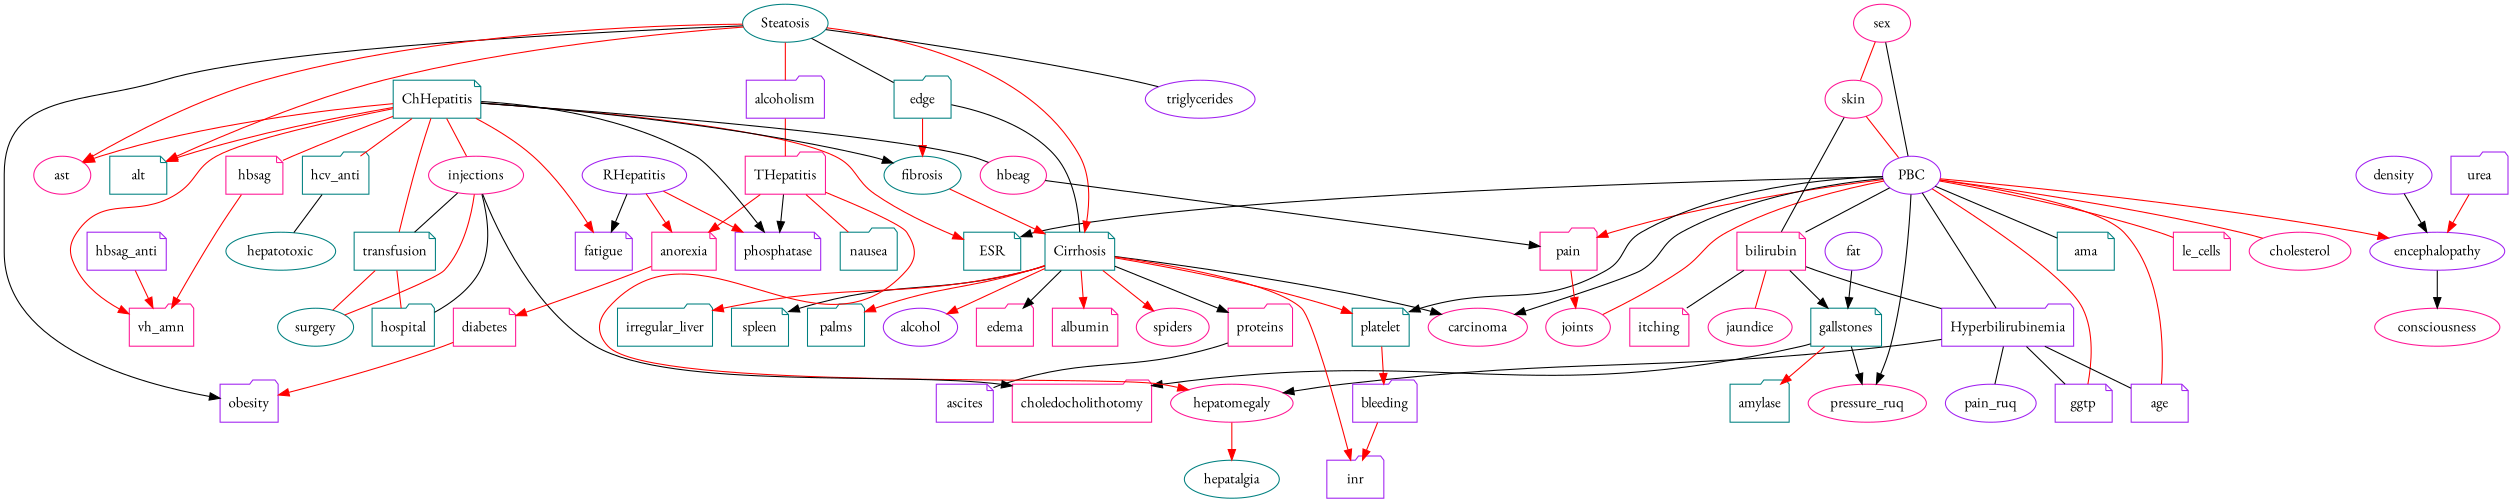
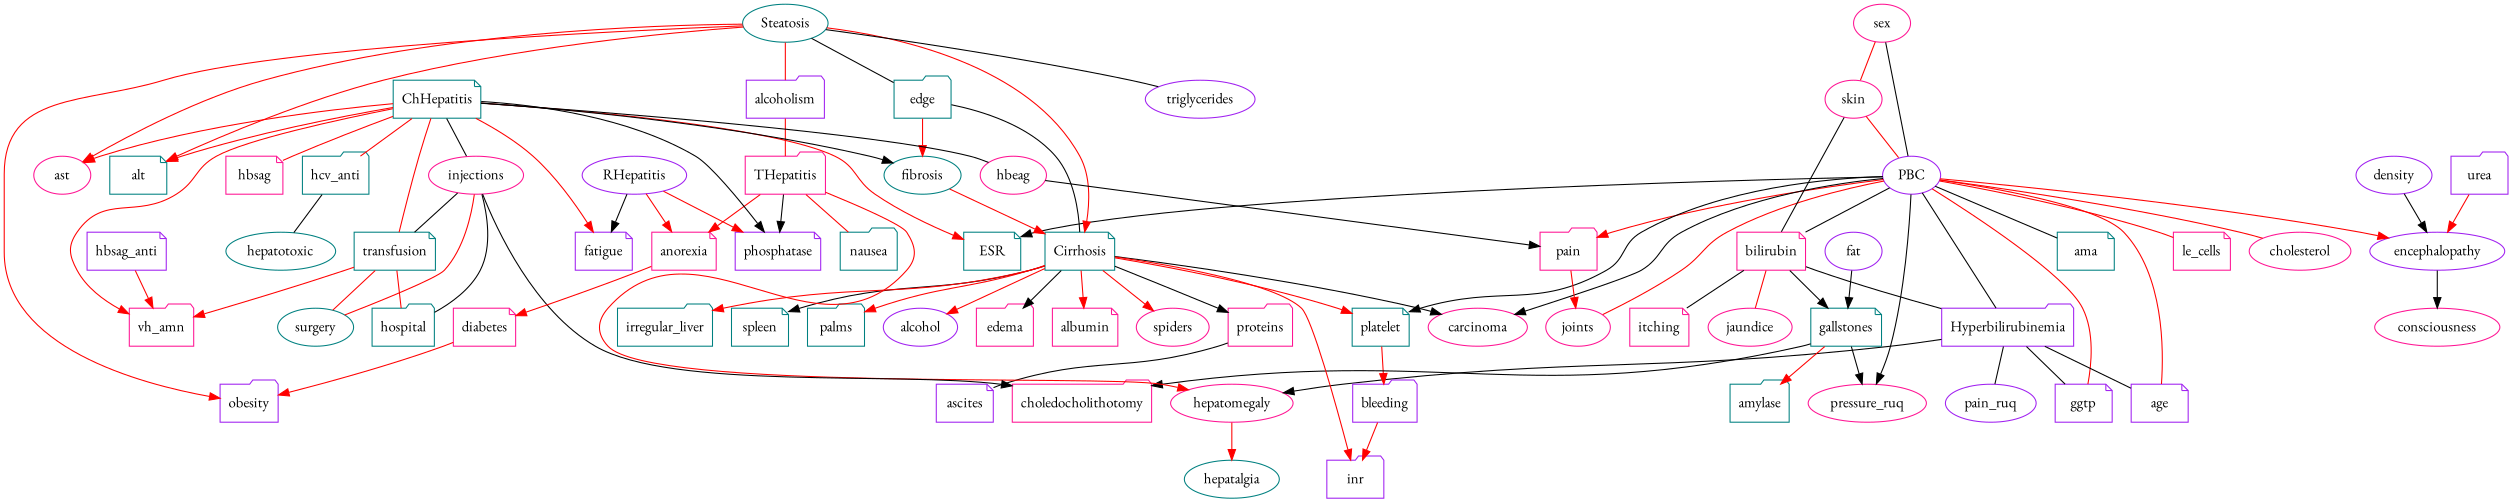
edge "Steatosis" -> "obesity": color black -> red
edge "ChHepatitis" -- "injections": color red -> black
edge "hbsag" -> "vh_amn": now "transfusion" -> "vh_amn"
